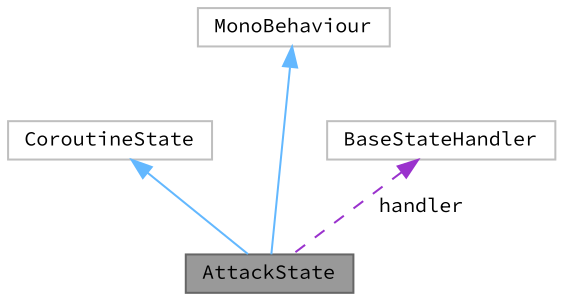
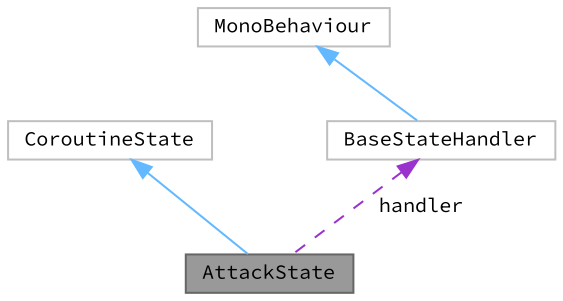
edge "AttackState" -> "MonoBehaviour": now "BaseStateHandler" -> "MonoBehaviour"
